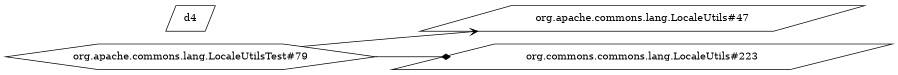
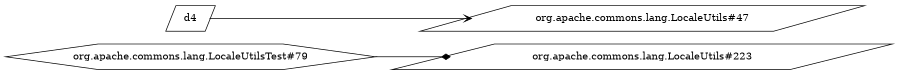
edge "org.apache.commons.lang.LocaleUtilsTest#79" -> "org.apache.commons.lang.LocaleUtils#47": now "d4" -> "org.apache.commons.lang.LocaleUtils#47"
node "org.commons.commons.lang.LocaleUtils#223": label "org.commons.commons.lang.LocaleUtils#223" -> "org.apache.commons.lang.LocaleUtils#223"
